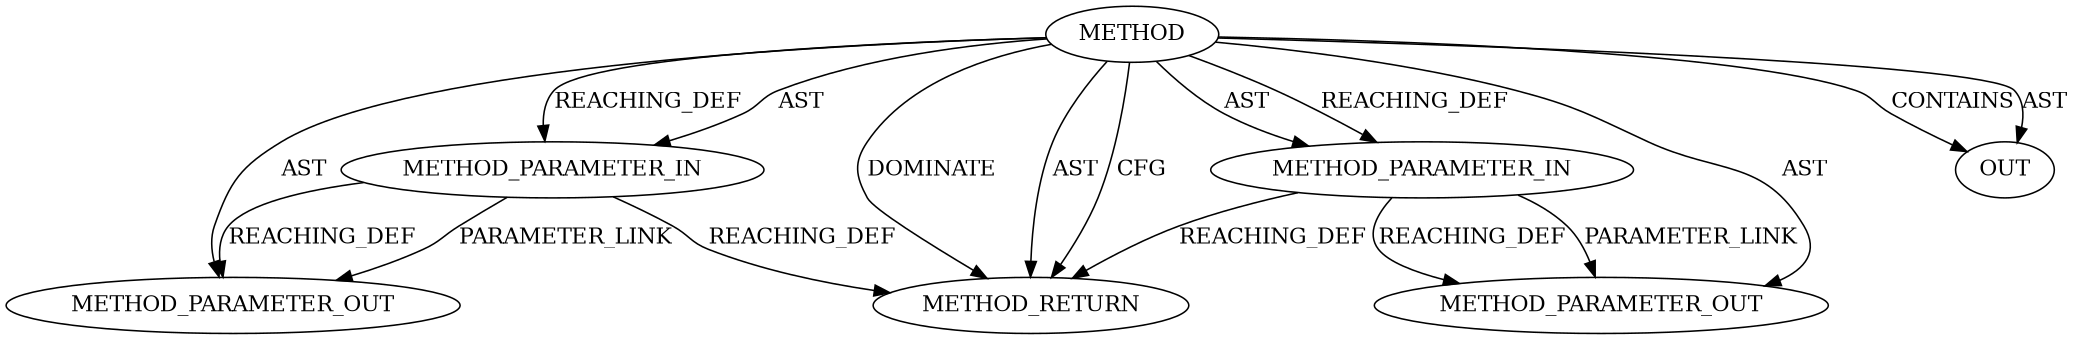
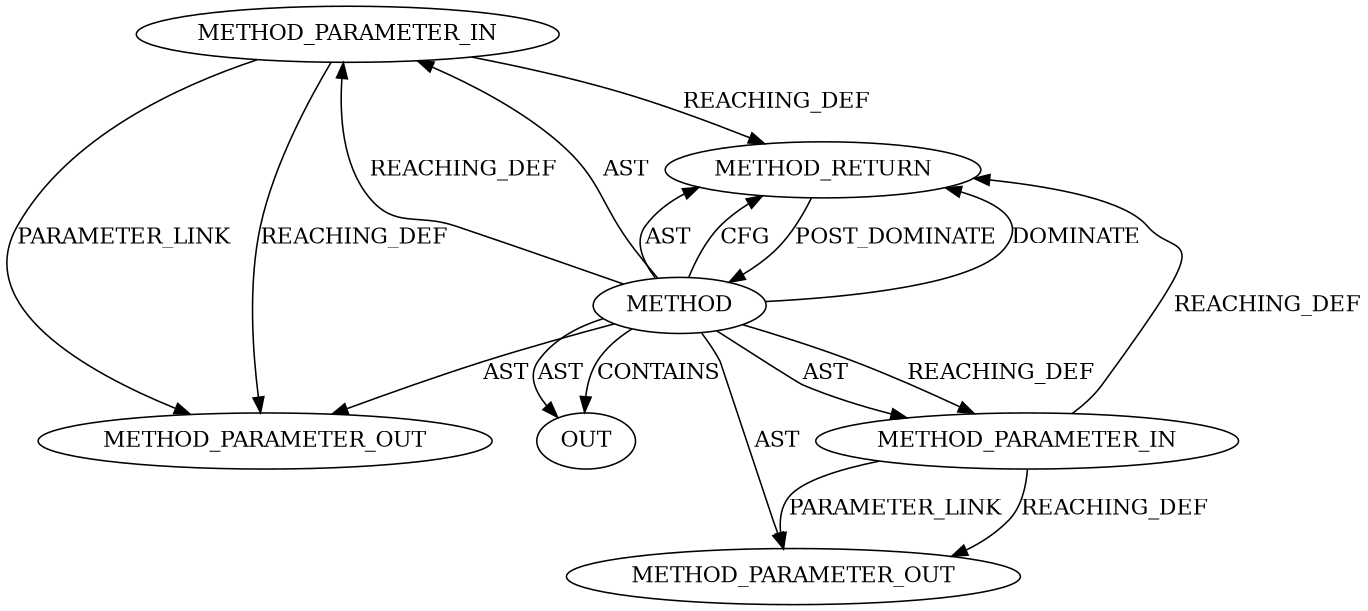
edge "METHOD_RETURN" -> "METHOD": added, label "POST_DOMINATE"
